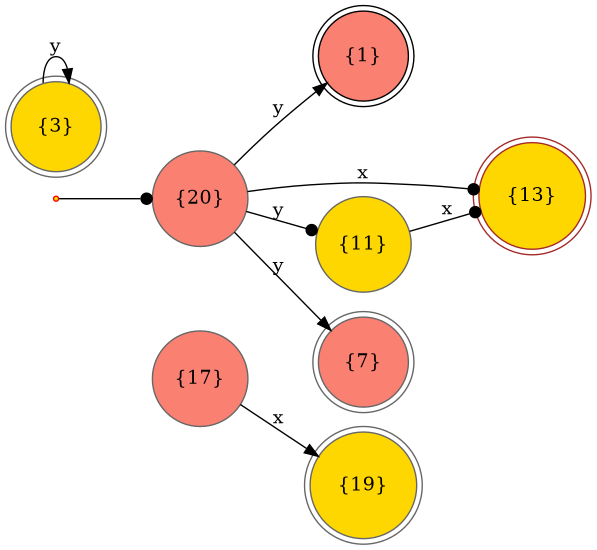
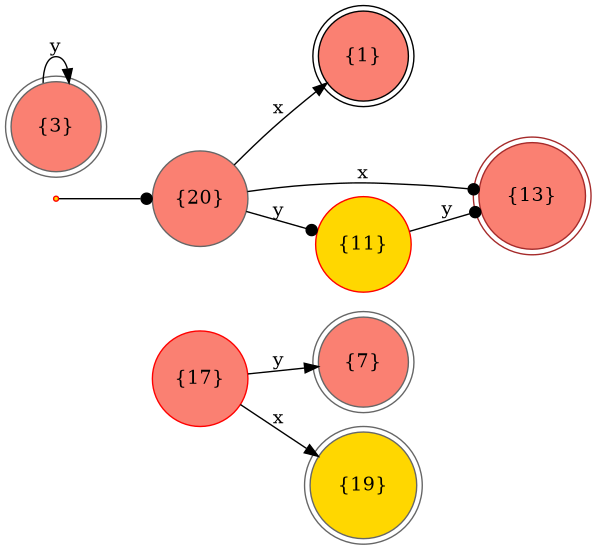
edge "{20}" -> "{1}": label "y" -> "x"
node "{3}": fillcolor gold -> salmon
node "{13}": fillcolor gold -> salmon
edge "{11}" -> "{13}": label "x" -> "y"
node "{11}": color gray40 -> red
edge "{20}" -> "{7}": now "{17}" -> "{7}"
node "{17}": color gray40 -> red
